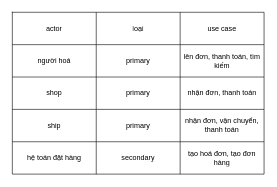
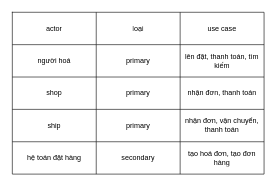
node "lên đơn, thanh toán, tìm kiếm": label "lên đơn, thanh toán, tìm kiếm" -> "lên đặt, thanh toán, tìm kiếm"
